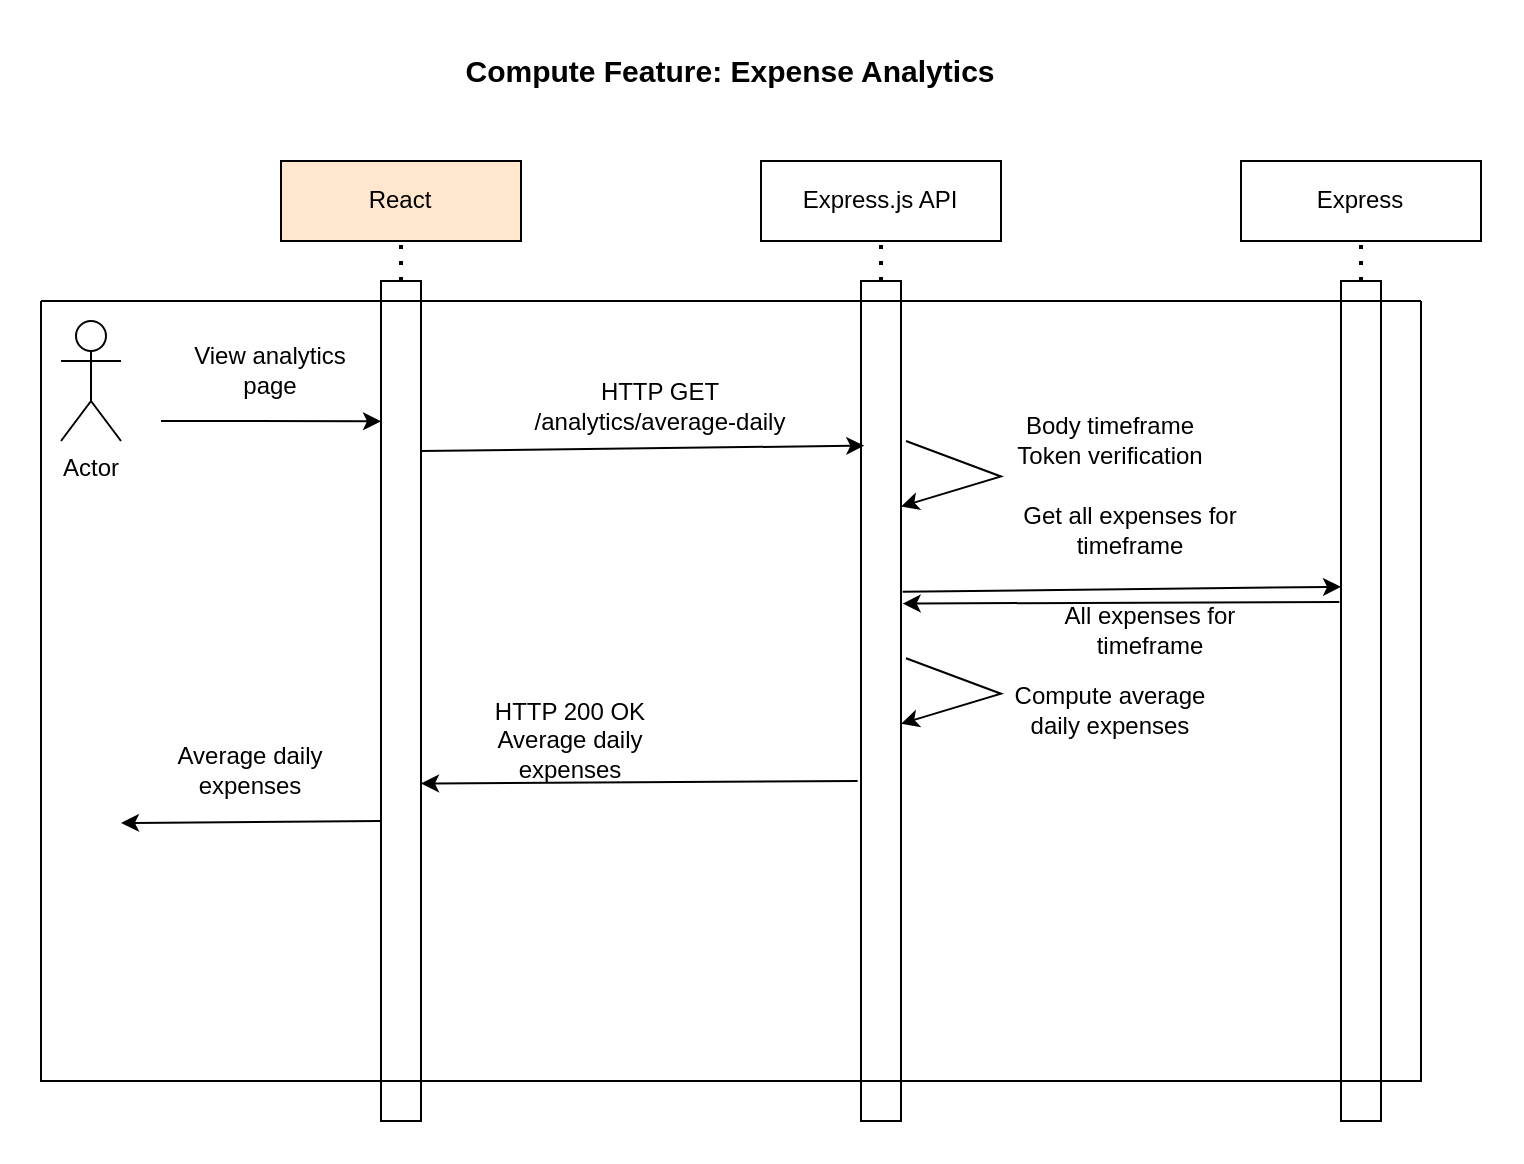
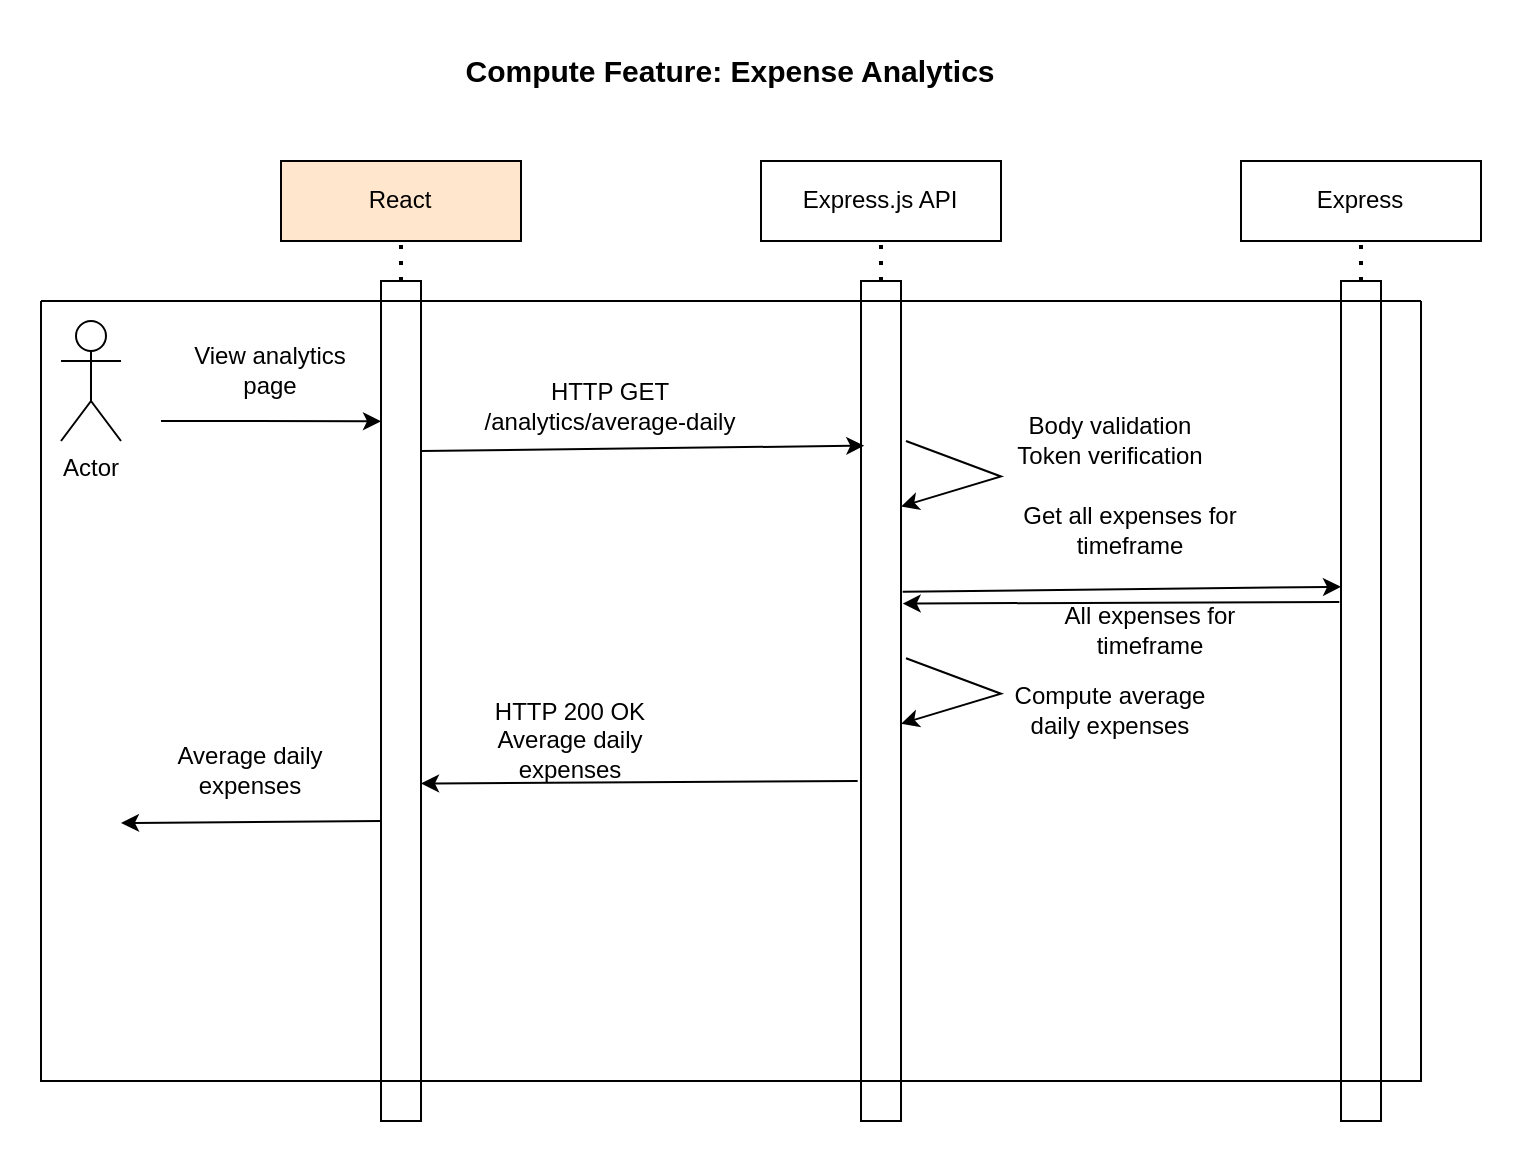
node "HTTP GET /analytics/average-daily": moved (661, 406) -> (611, 406)
node "Body timeframe Token verification": label "Body timeframe Token verification" -> "Body validation Token verification"
